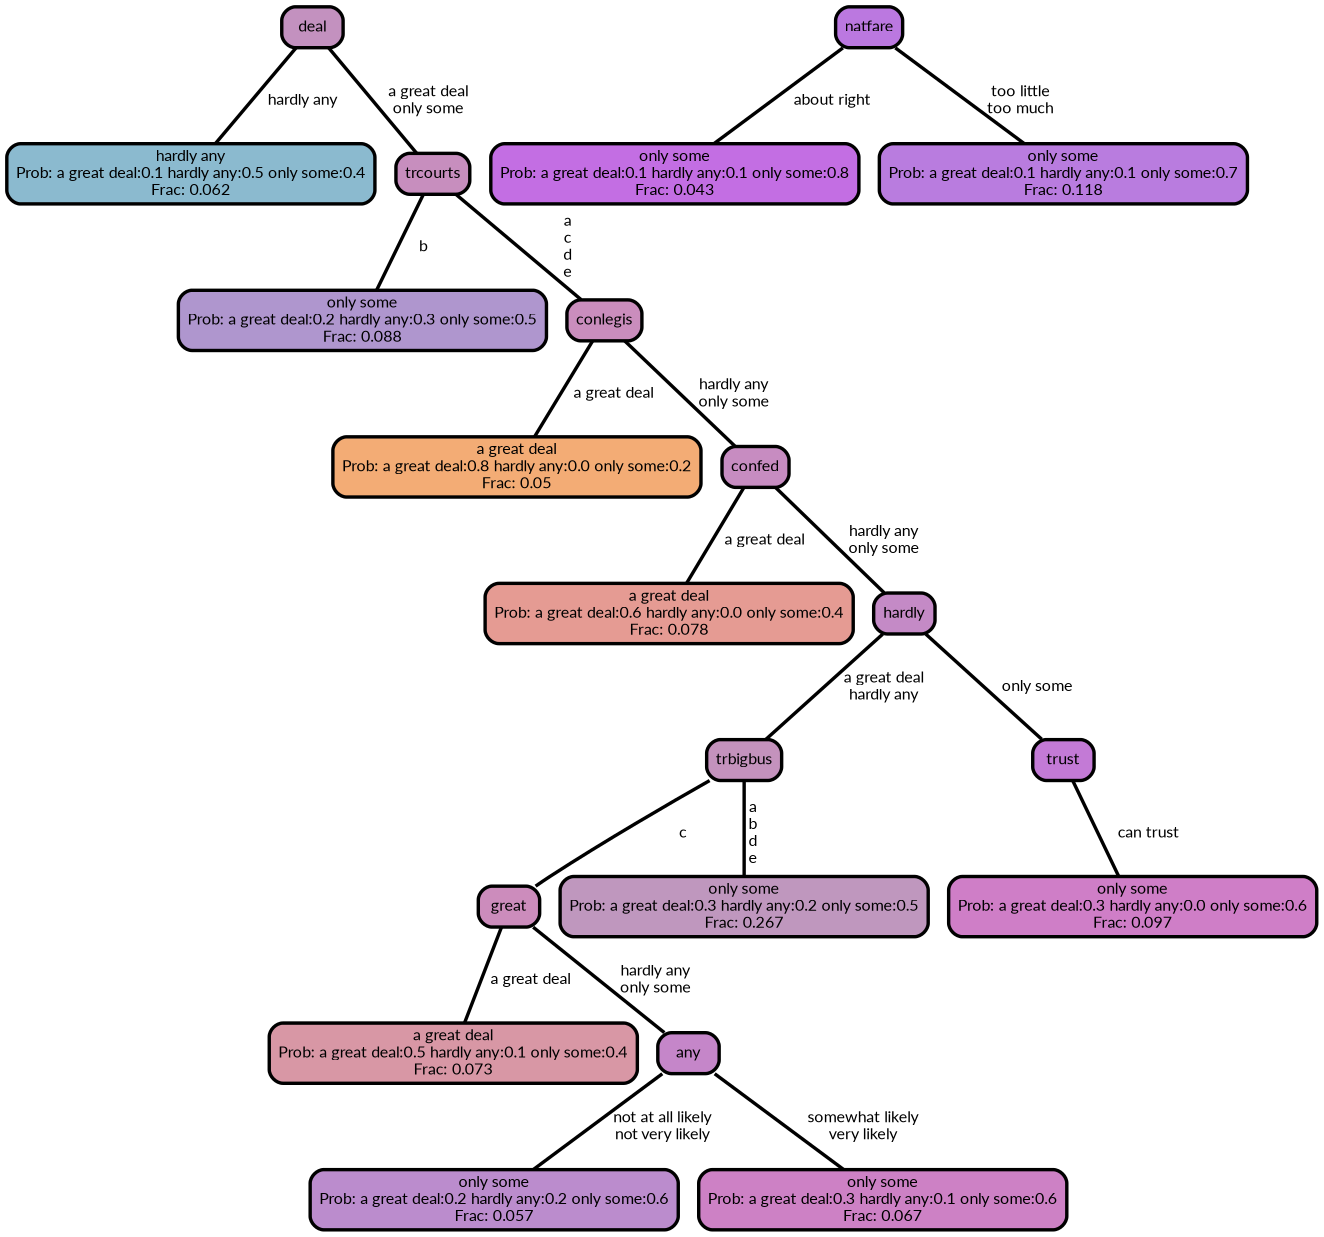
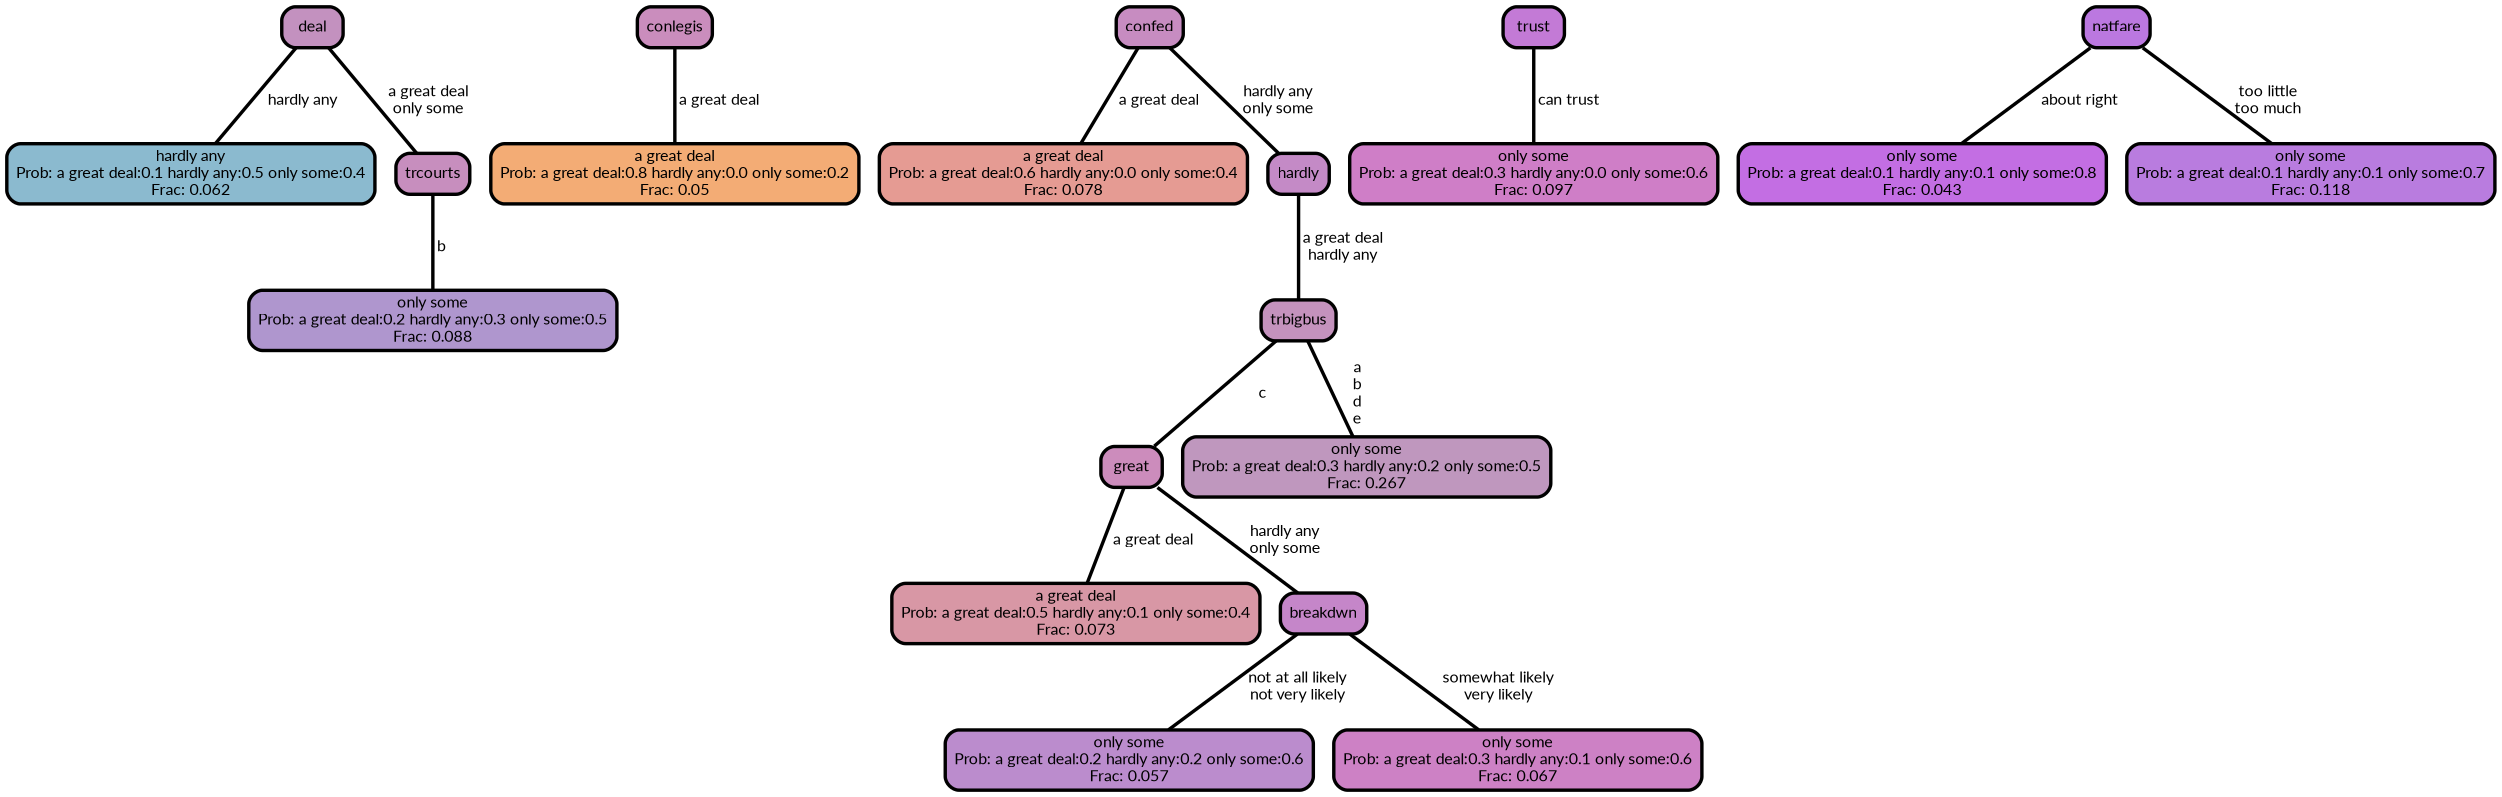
edge "trcourts" -- "conlegis": removed, label "a c d e"
edge "conlegis" -- "confed": removed, label "hardly any only some"
edge "hardly" -- "trust": removed, label "only some"
node "any": label "any" -> "breakdwn"
